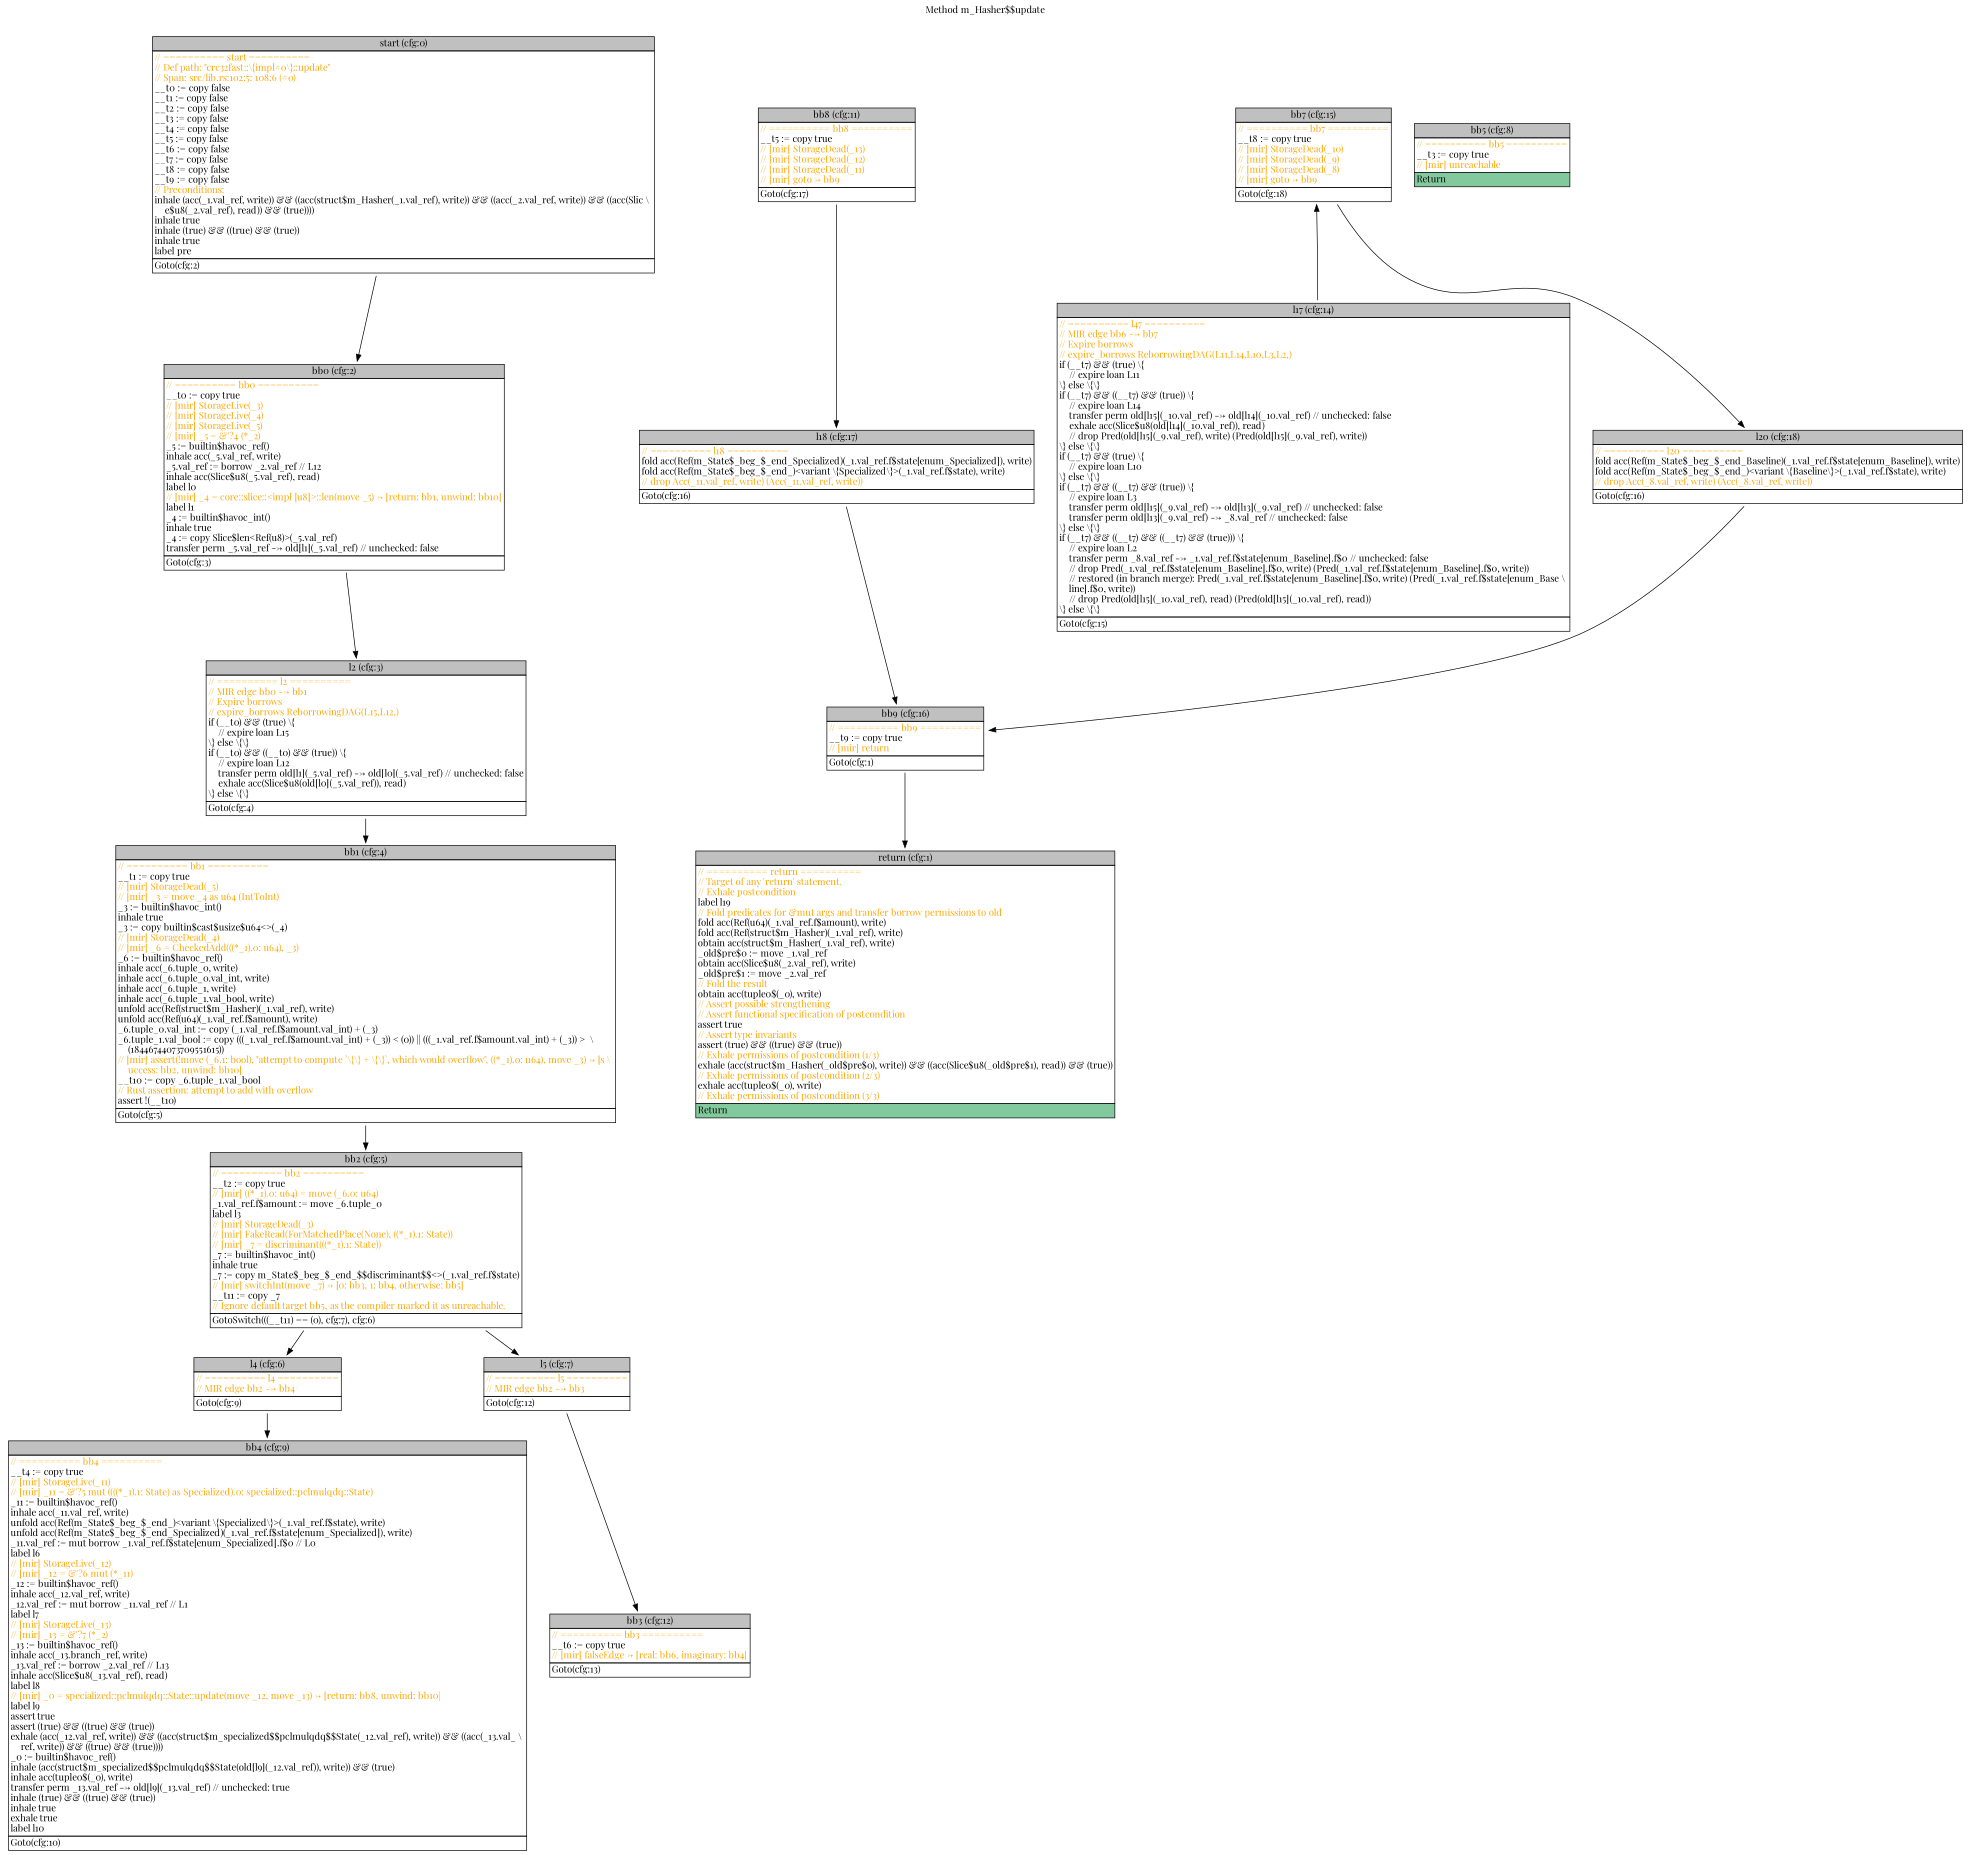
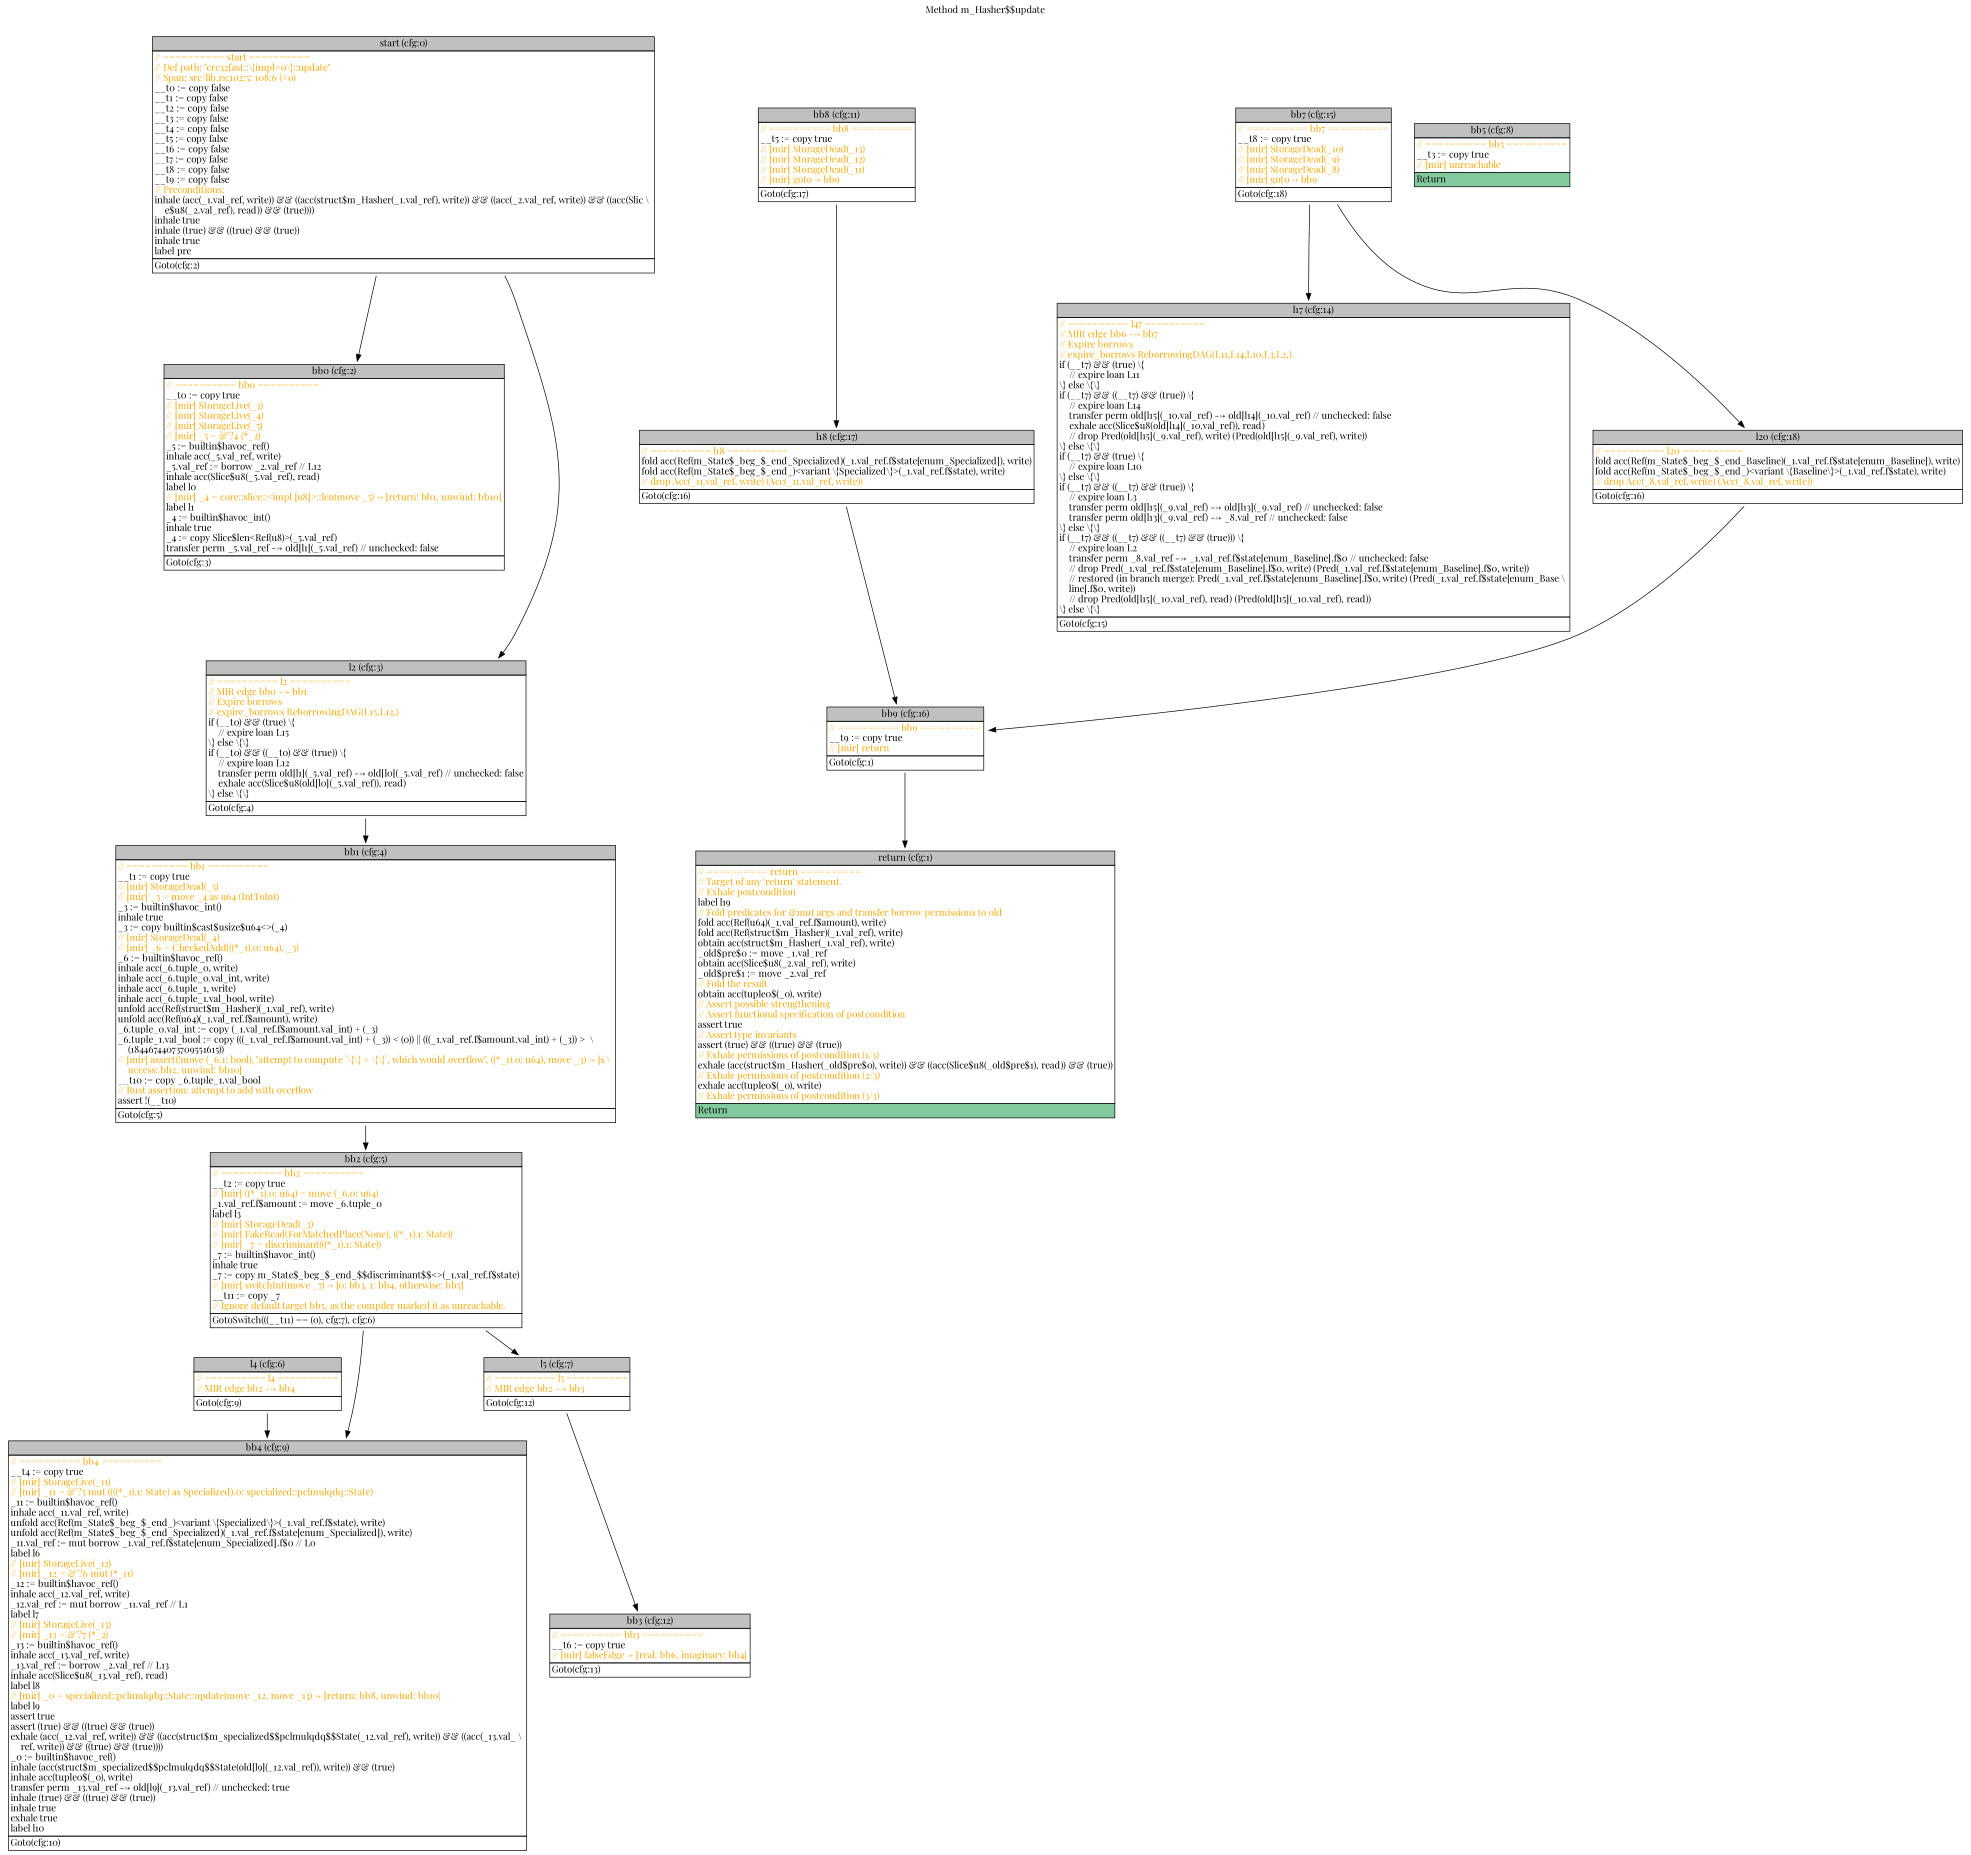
edge "l17 (cfg:14)" -> "bb7 (cfg:15)": reversed
edge "bb0 (cfg:2)" -> "l2 (cfg:3)": now "start (cfg:0)" -> "l2 (cfg:3)"
edge "bb2 (cfg:5)" -> "l4 (cfg:6)": now "bb2 (cfg:5)" -> "bb4 (cfg:9)"
node "bb4 (cfg:9)": text "inhale acc(_13.branch_ref, write)" -> "inhale acc(_13.val_ref, write)"
